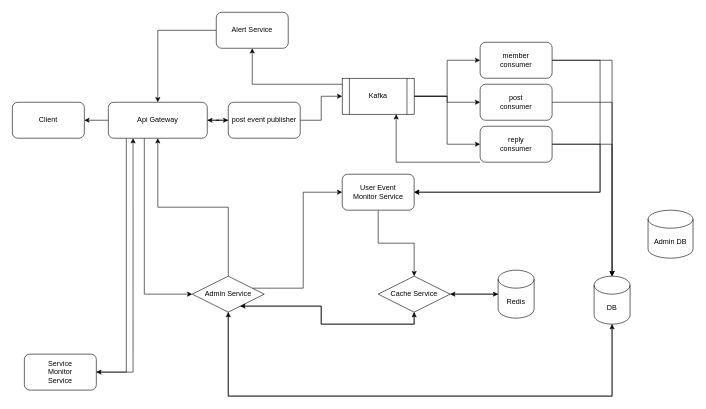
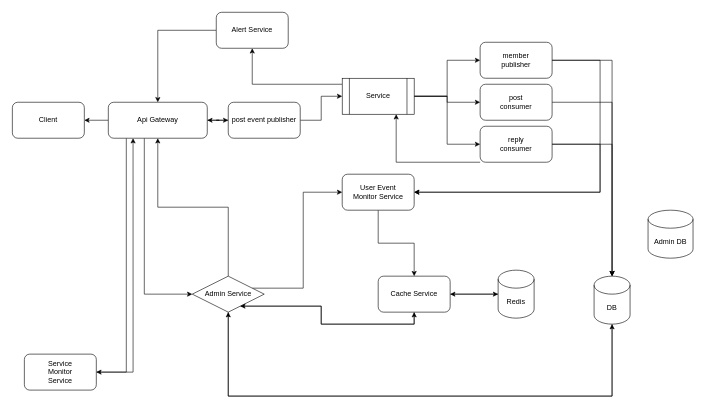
node "member consumer": label "member consumer" -> "member publisher"
node "Kafka": label "Kafka" -> "Service"
node "Cache Service": shape diamond -> rounded rectangle
